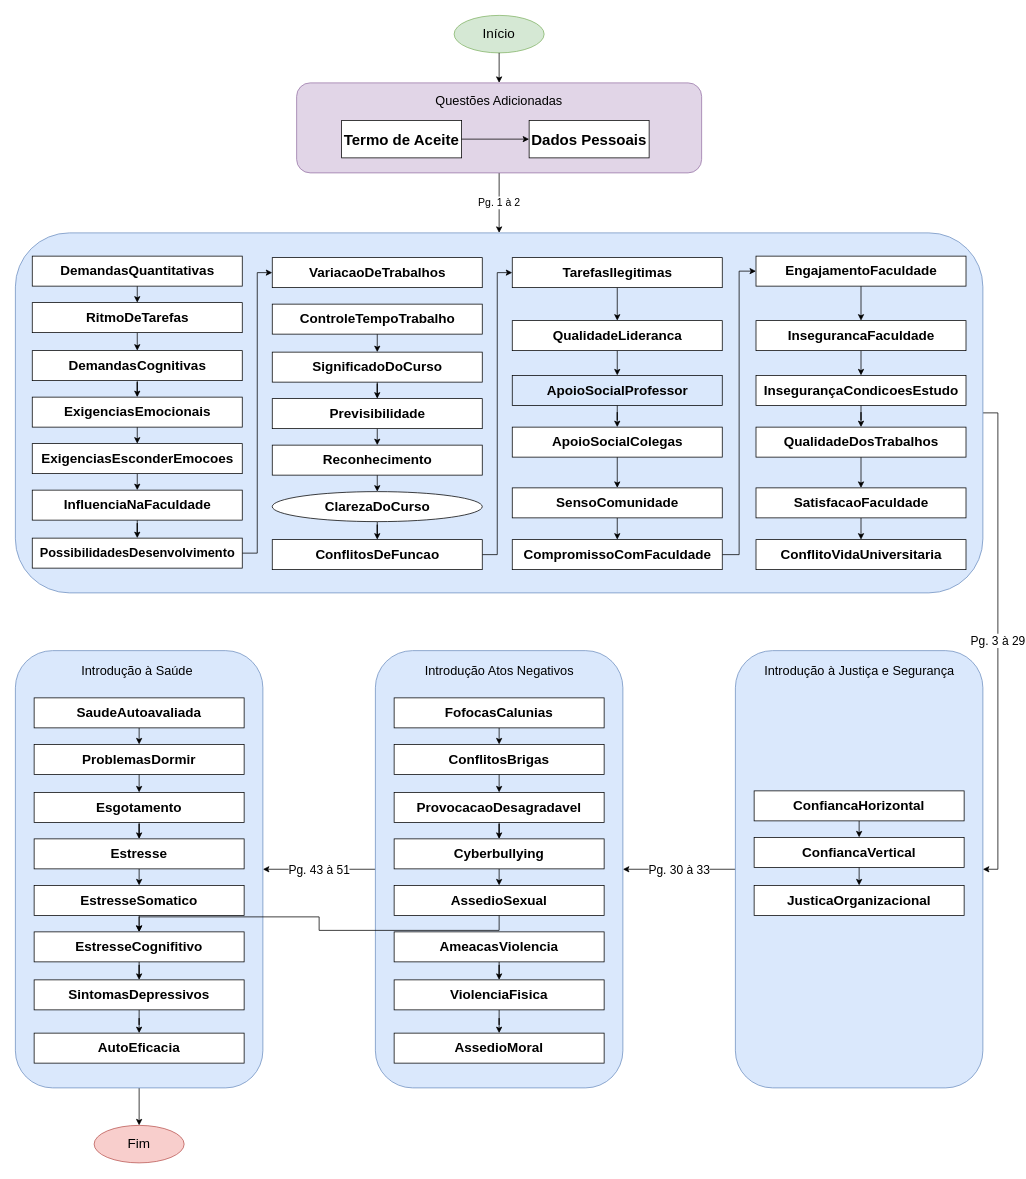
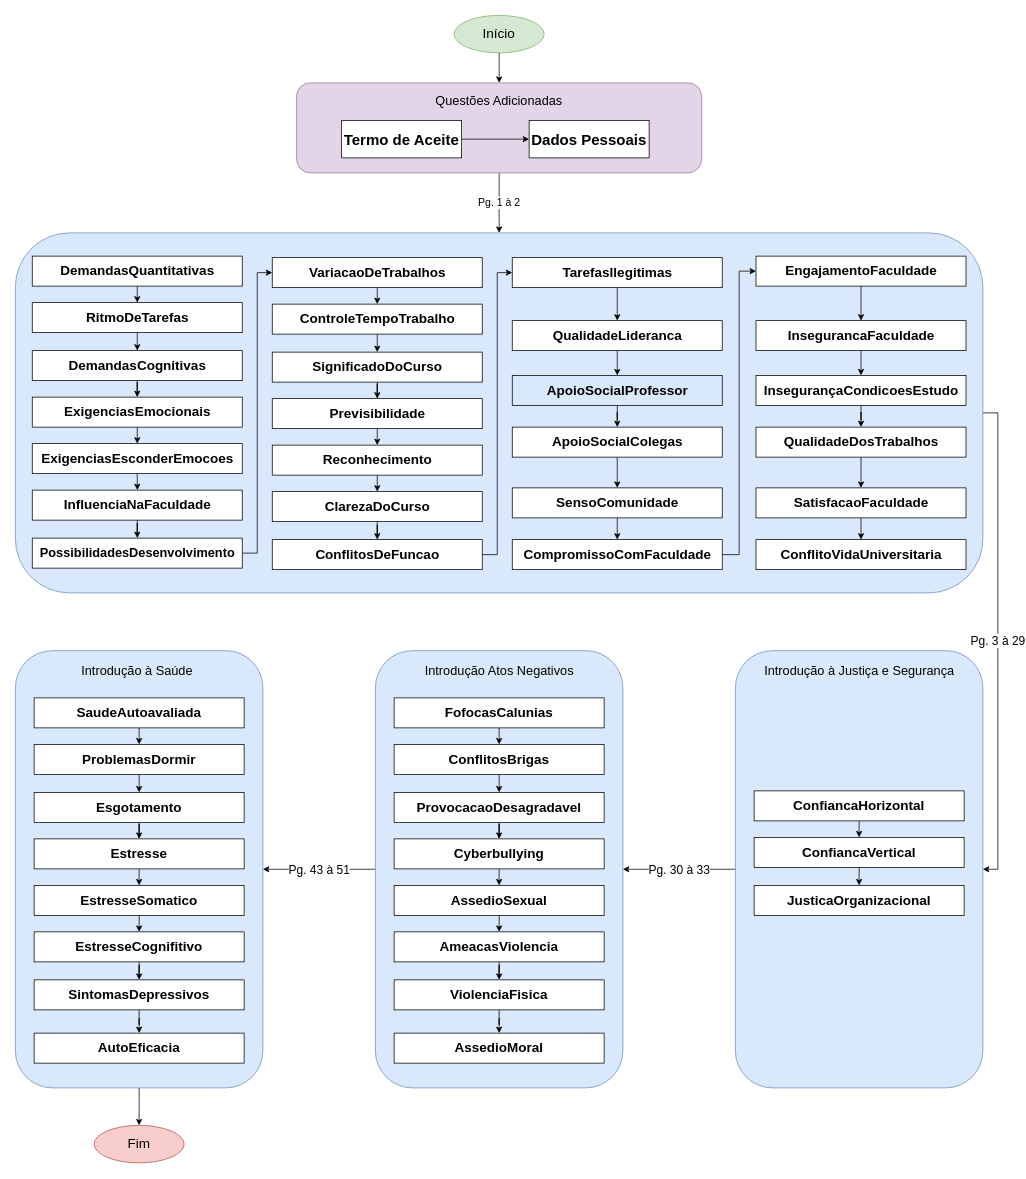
edge "VariacaoDeTrabalhos" -> "ControleTempoTrabalho": added
node "ClarezaDoCurso": shape ellipse -> rectangle
edge "AssedioSexual" -> "EstresseCognifitivo": now "AssedioSexual" -> "AmeacasViolencia"
